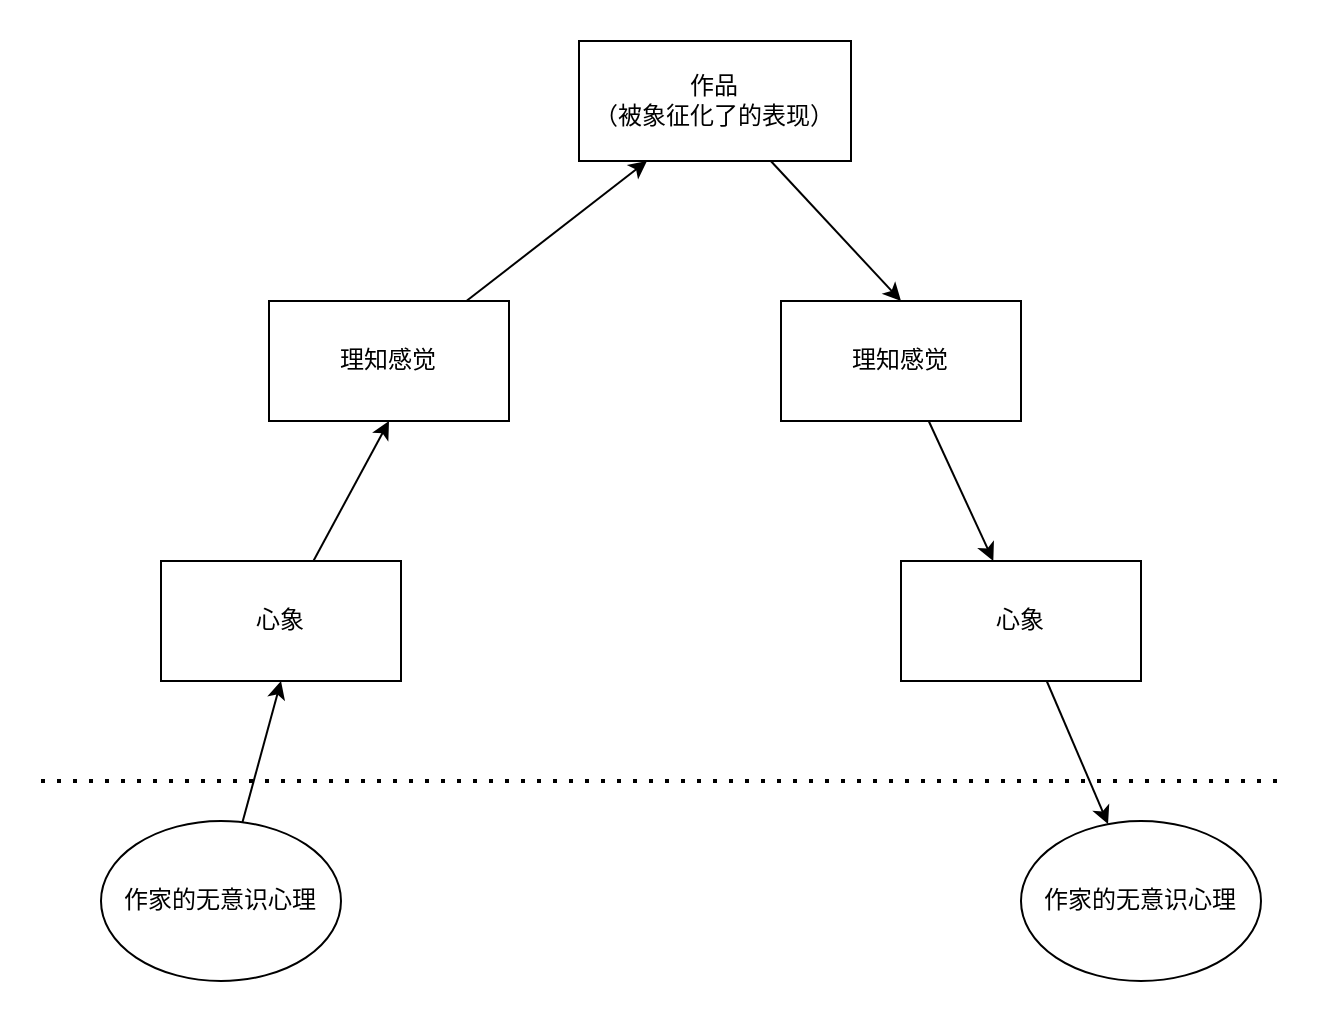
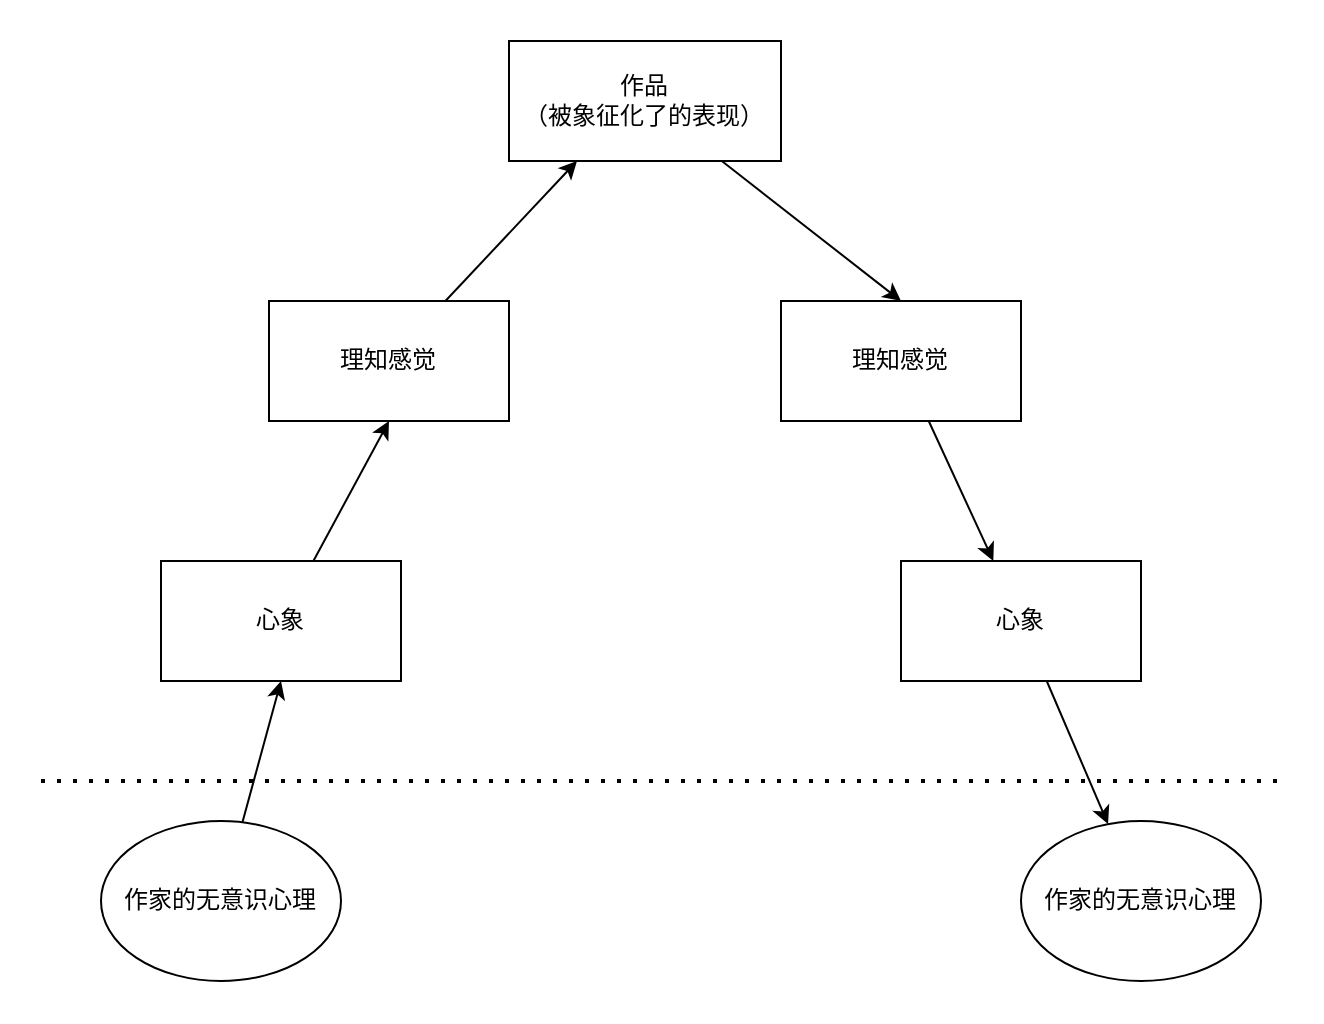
node "作品 （被象征化了的表现）": moved (715, 101) -> (645, 101)
